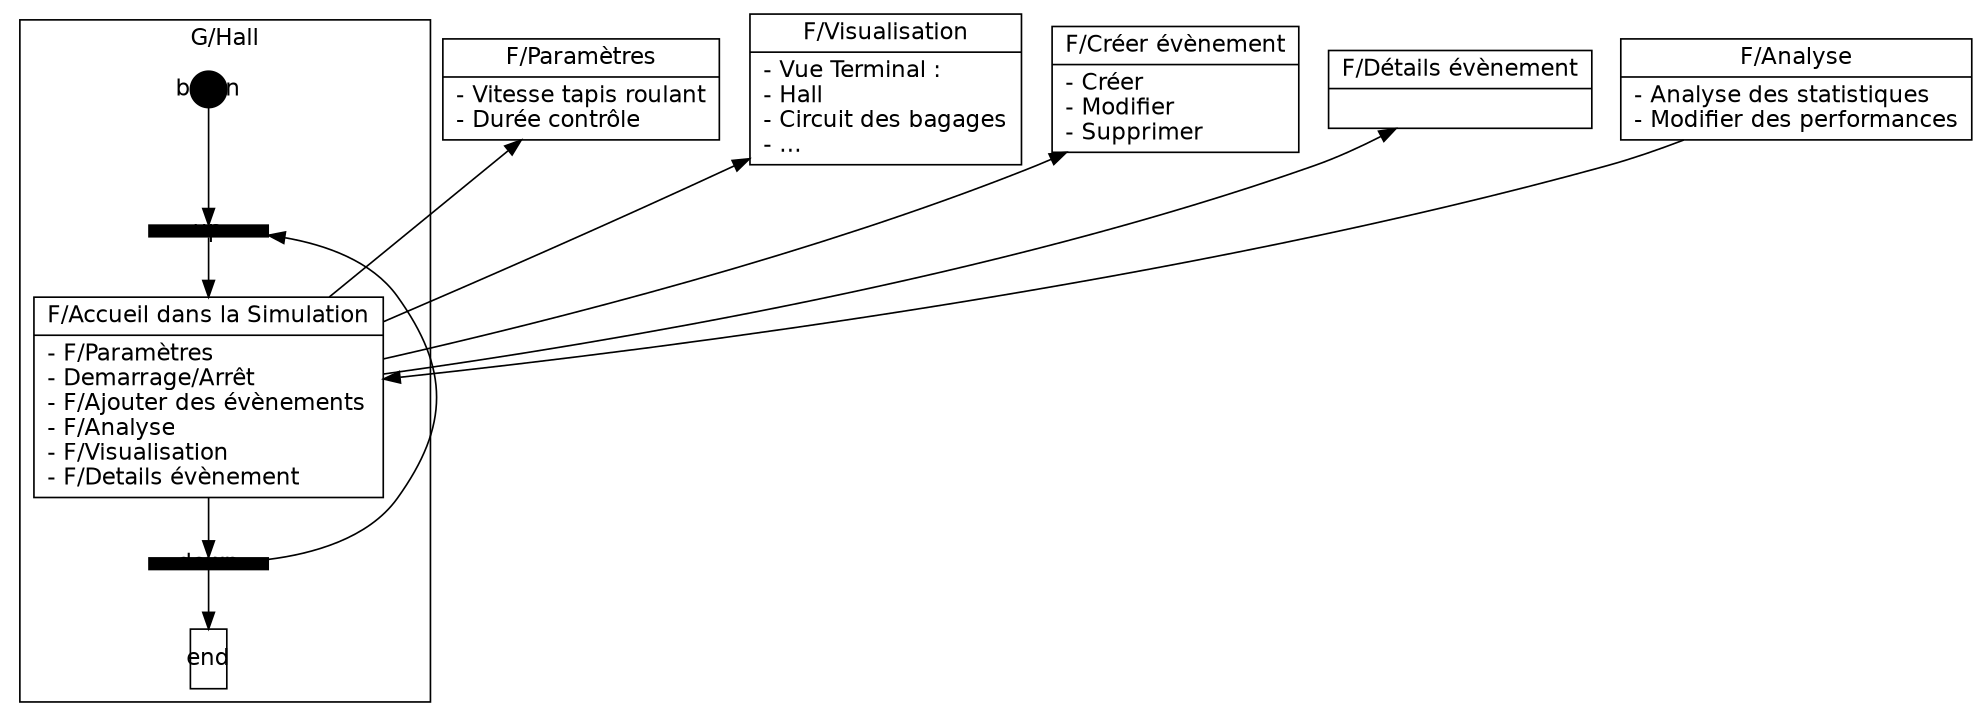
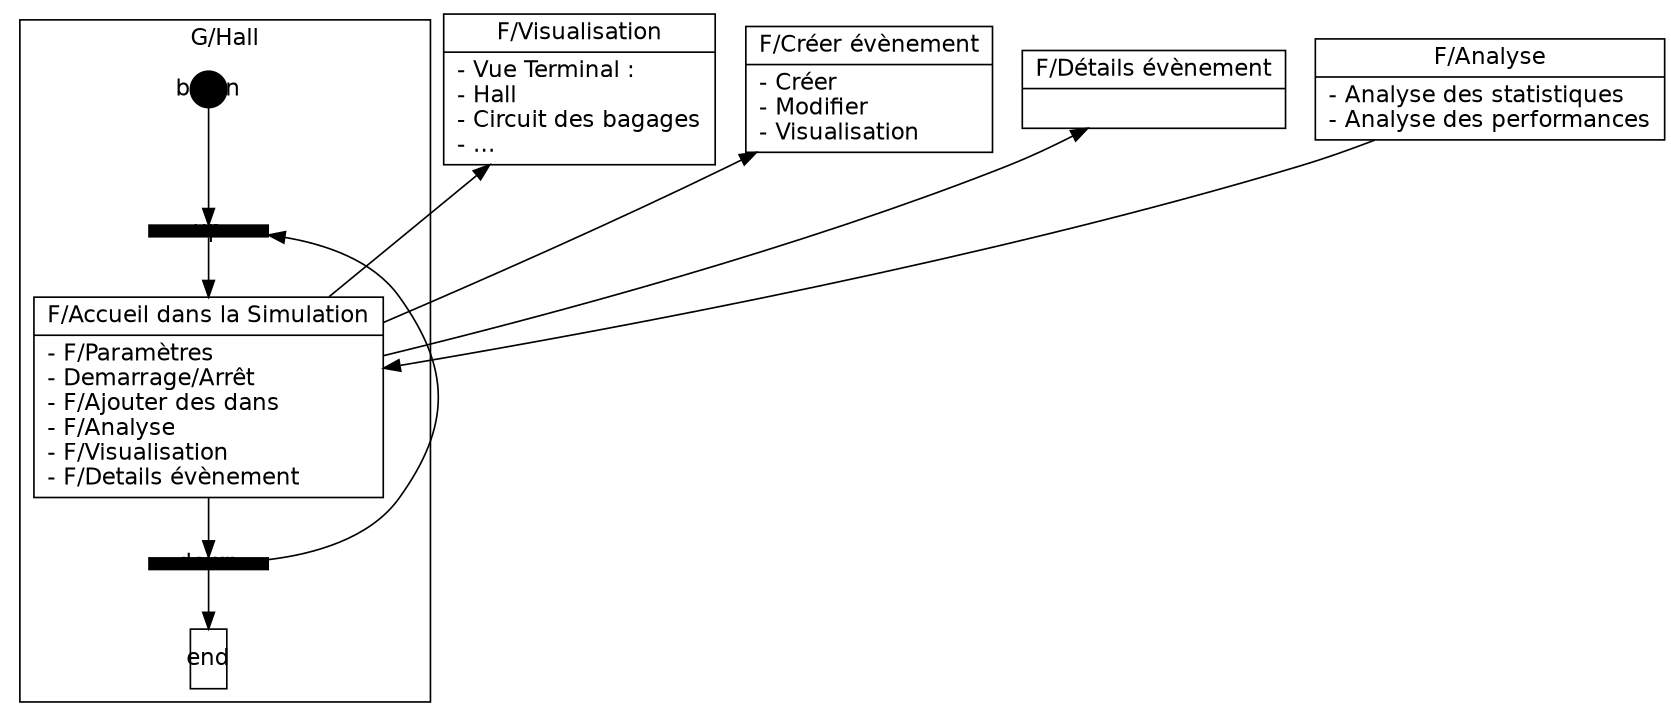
node "F/Paramètres": removed
node "F/Analyse": text "- Modifier des performances" -> "- Analyse des performances"
node "F/Créer évènement": text "- Supprimer" -> "- Visualisation"
node "F/Accueil dans la Simulation": text "- F/Ajouter des évènements" -> "- F/Ajouter des dans"
